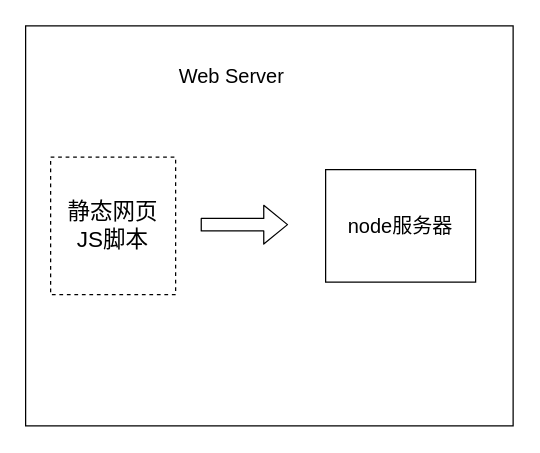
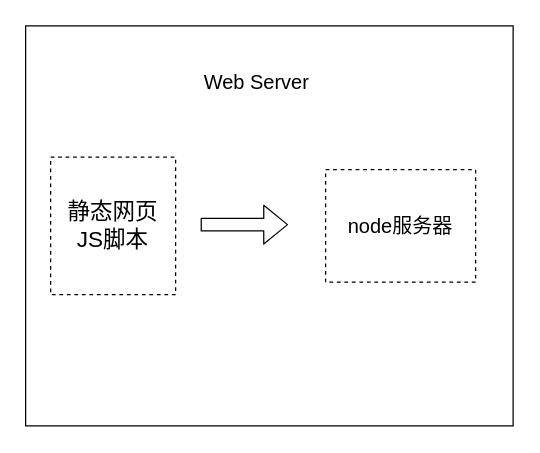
node "Web Server": moved (232, 76) -> (257, 82)
node "node服务器": style solid -> dashed
